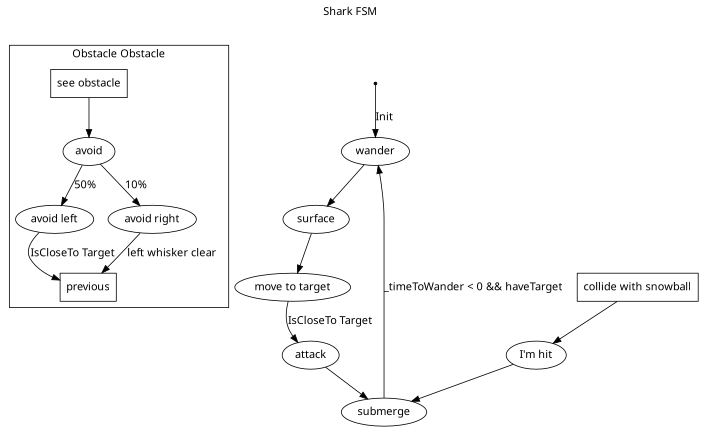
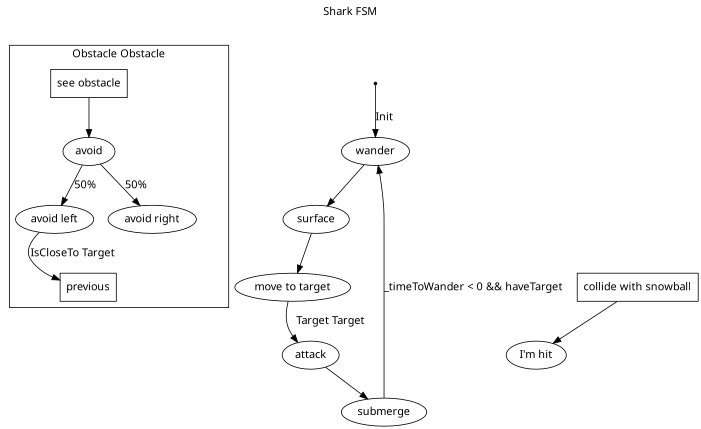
edge "avoid" -> "avoid right": label "10%" -> "50%"
edge "avoid right" -> "previous": removed, label "left whisker clear"
edge "move to target" -> "attack": label "IsCloseTo Target" -> "Target Target"
edge "I'm hit" -> "submerge": removed
